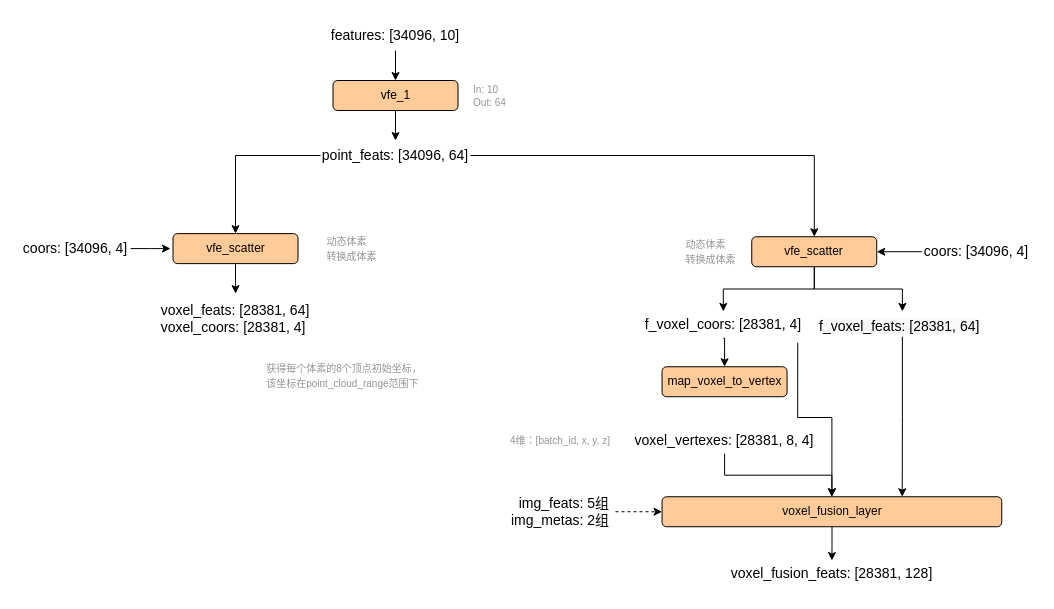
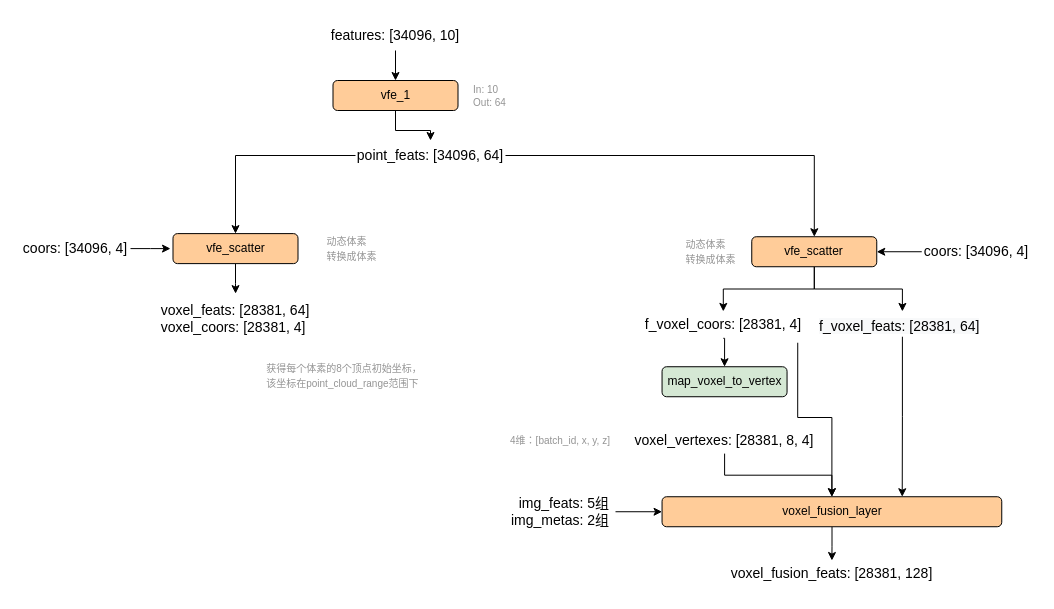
node "point_feats: [34096, 64]": moved (396, 156) -> (431, 156)
node "map_voxel_to_vertex": fillcolor #ffcc99 -> #d5e8d4
edge "img_feats: 5组 img_metas: 2组" -> "voxel_fusion_layer": style dashed -> solid
